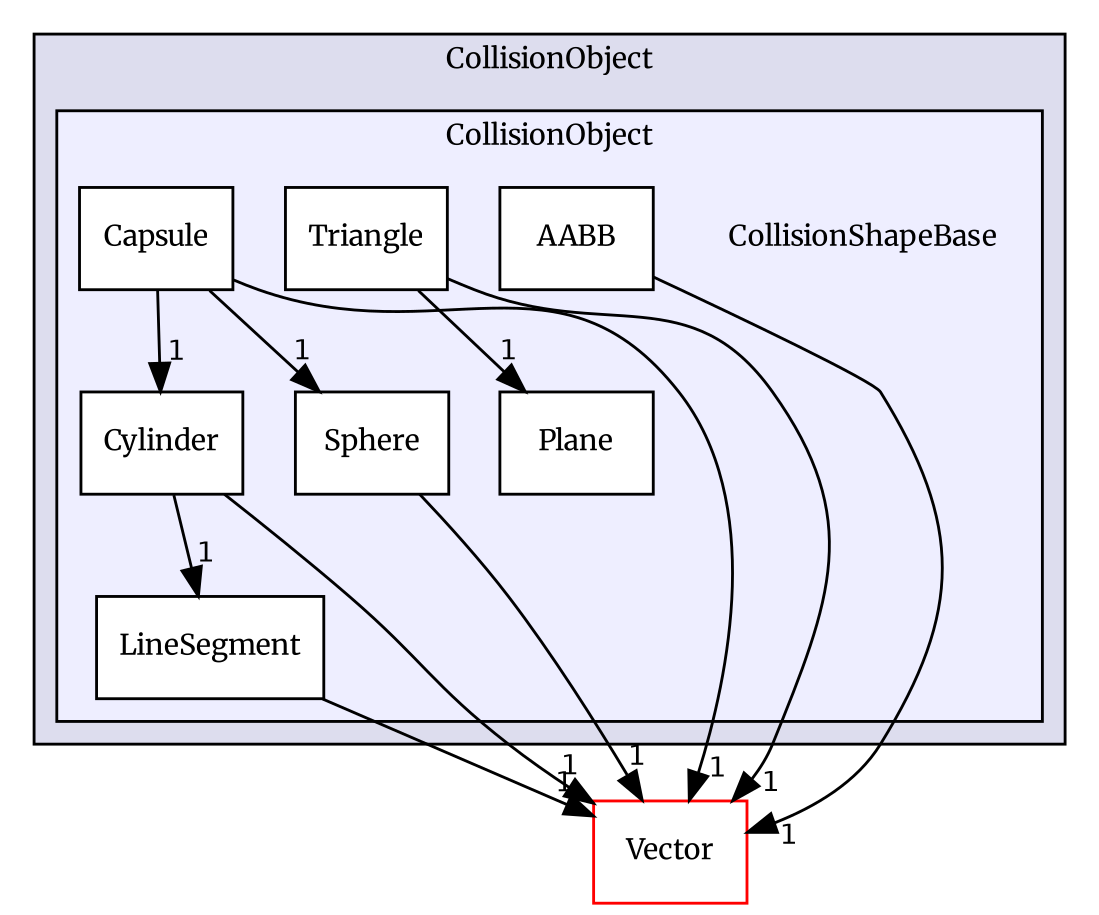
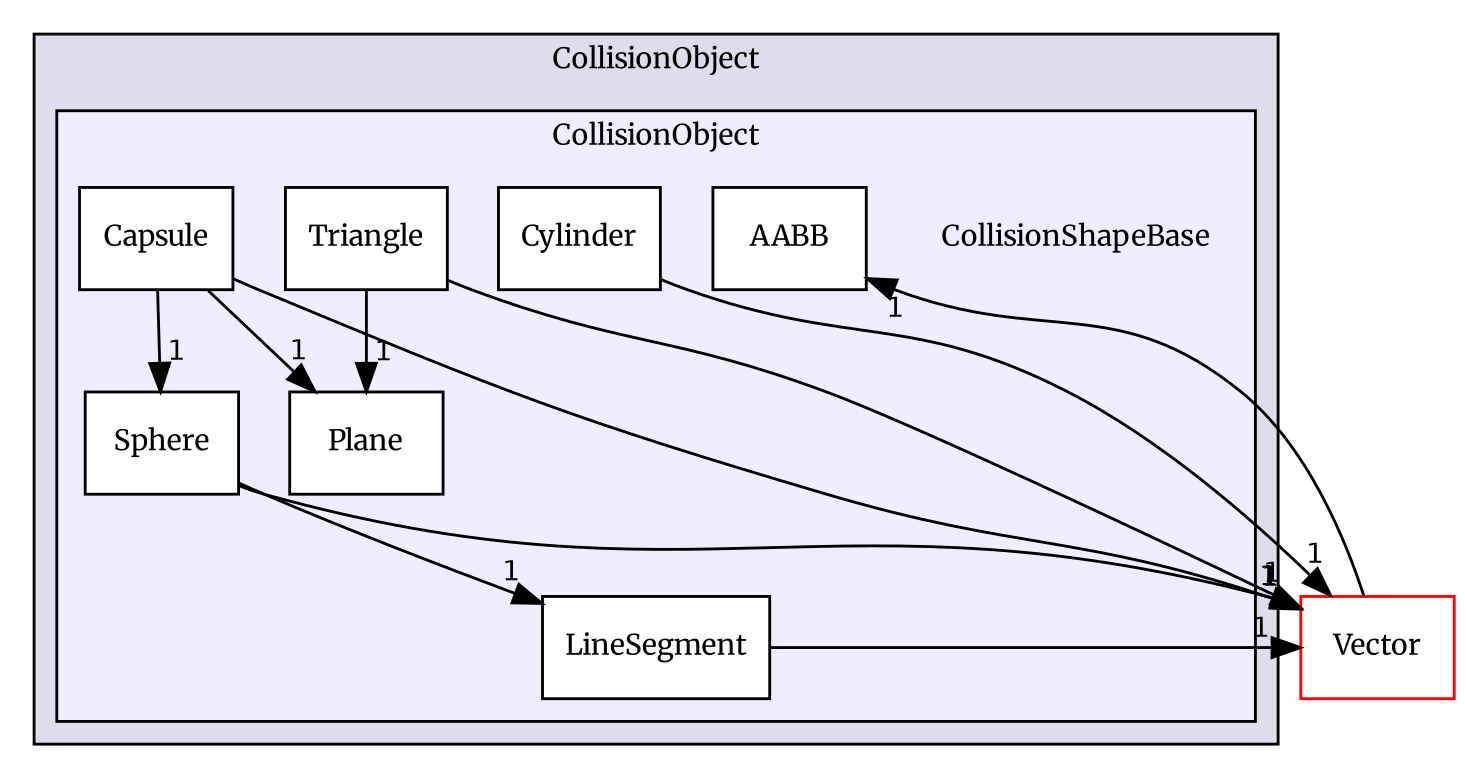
edge "Capsule" -> "Cylinder": now "Capsule" -> "Plane"
edge "AABB" -> "Vector": reversed
edge "Cylinder" -> "LineSegment": now "Sphere" -> "LineSegment"
